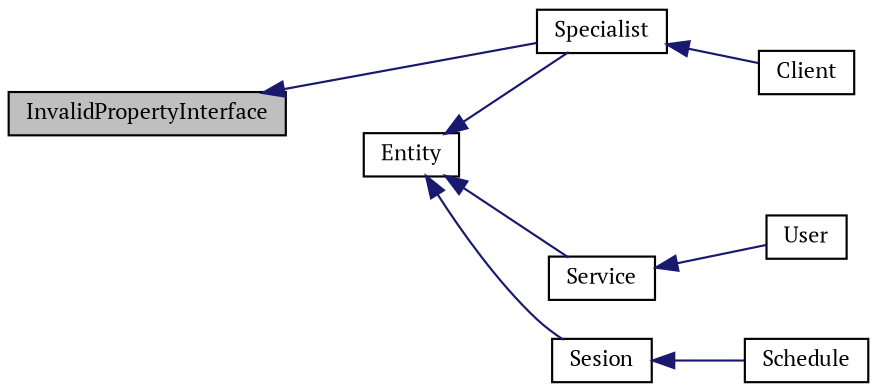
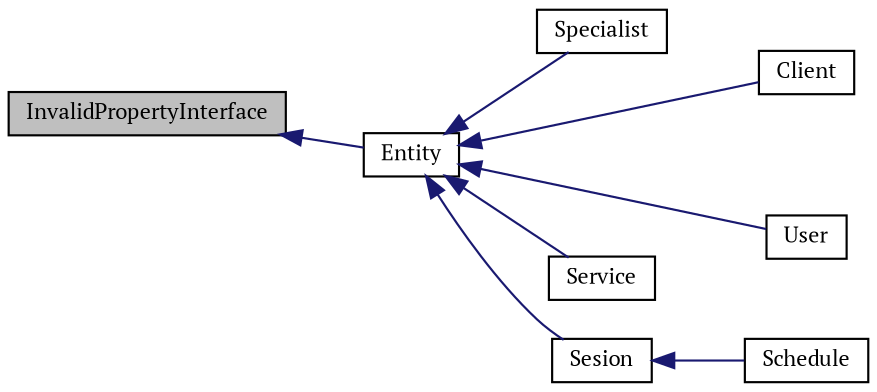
edge "Client" -> "Specialist": now "Client" -> "Entity"
edge "Specialist" -> "InvalidPropertyInterface": now "Entity" -> "InvalidPropertyInterface"
edge "User" -> "Service": now "User" -> "Entity"
